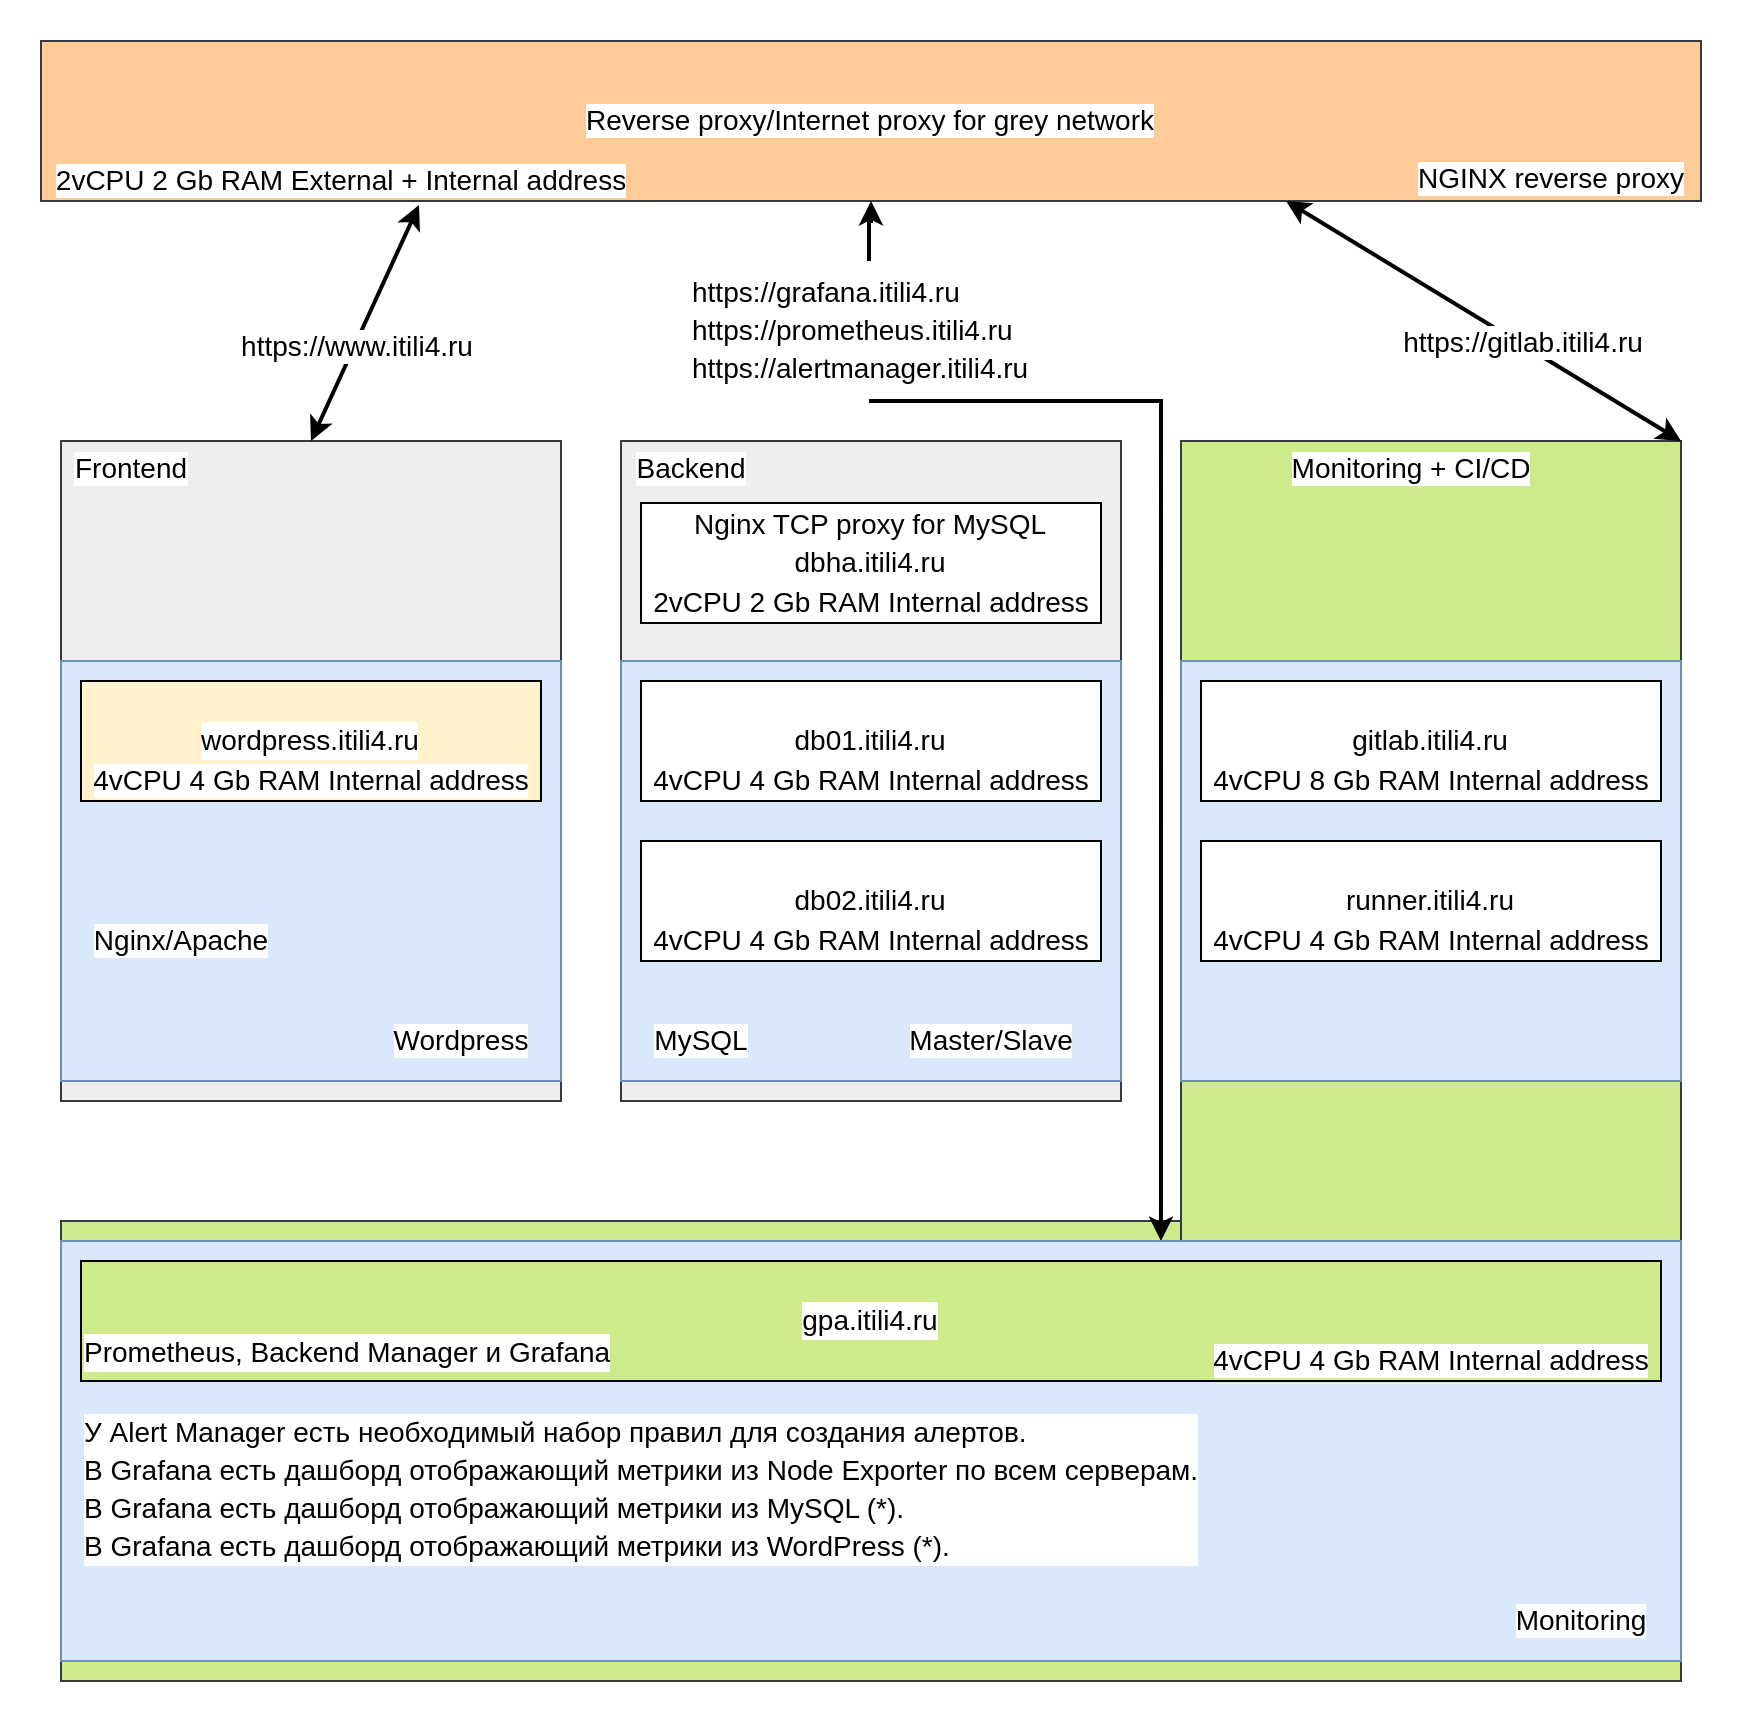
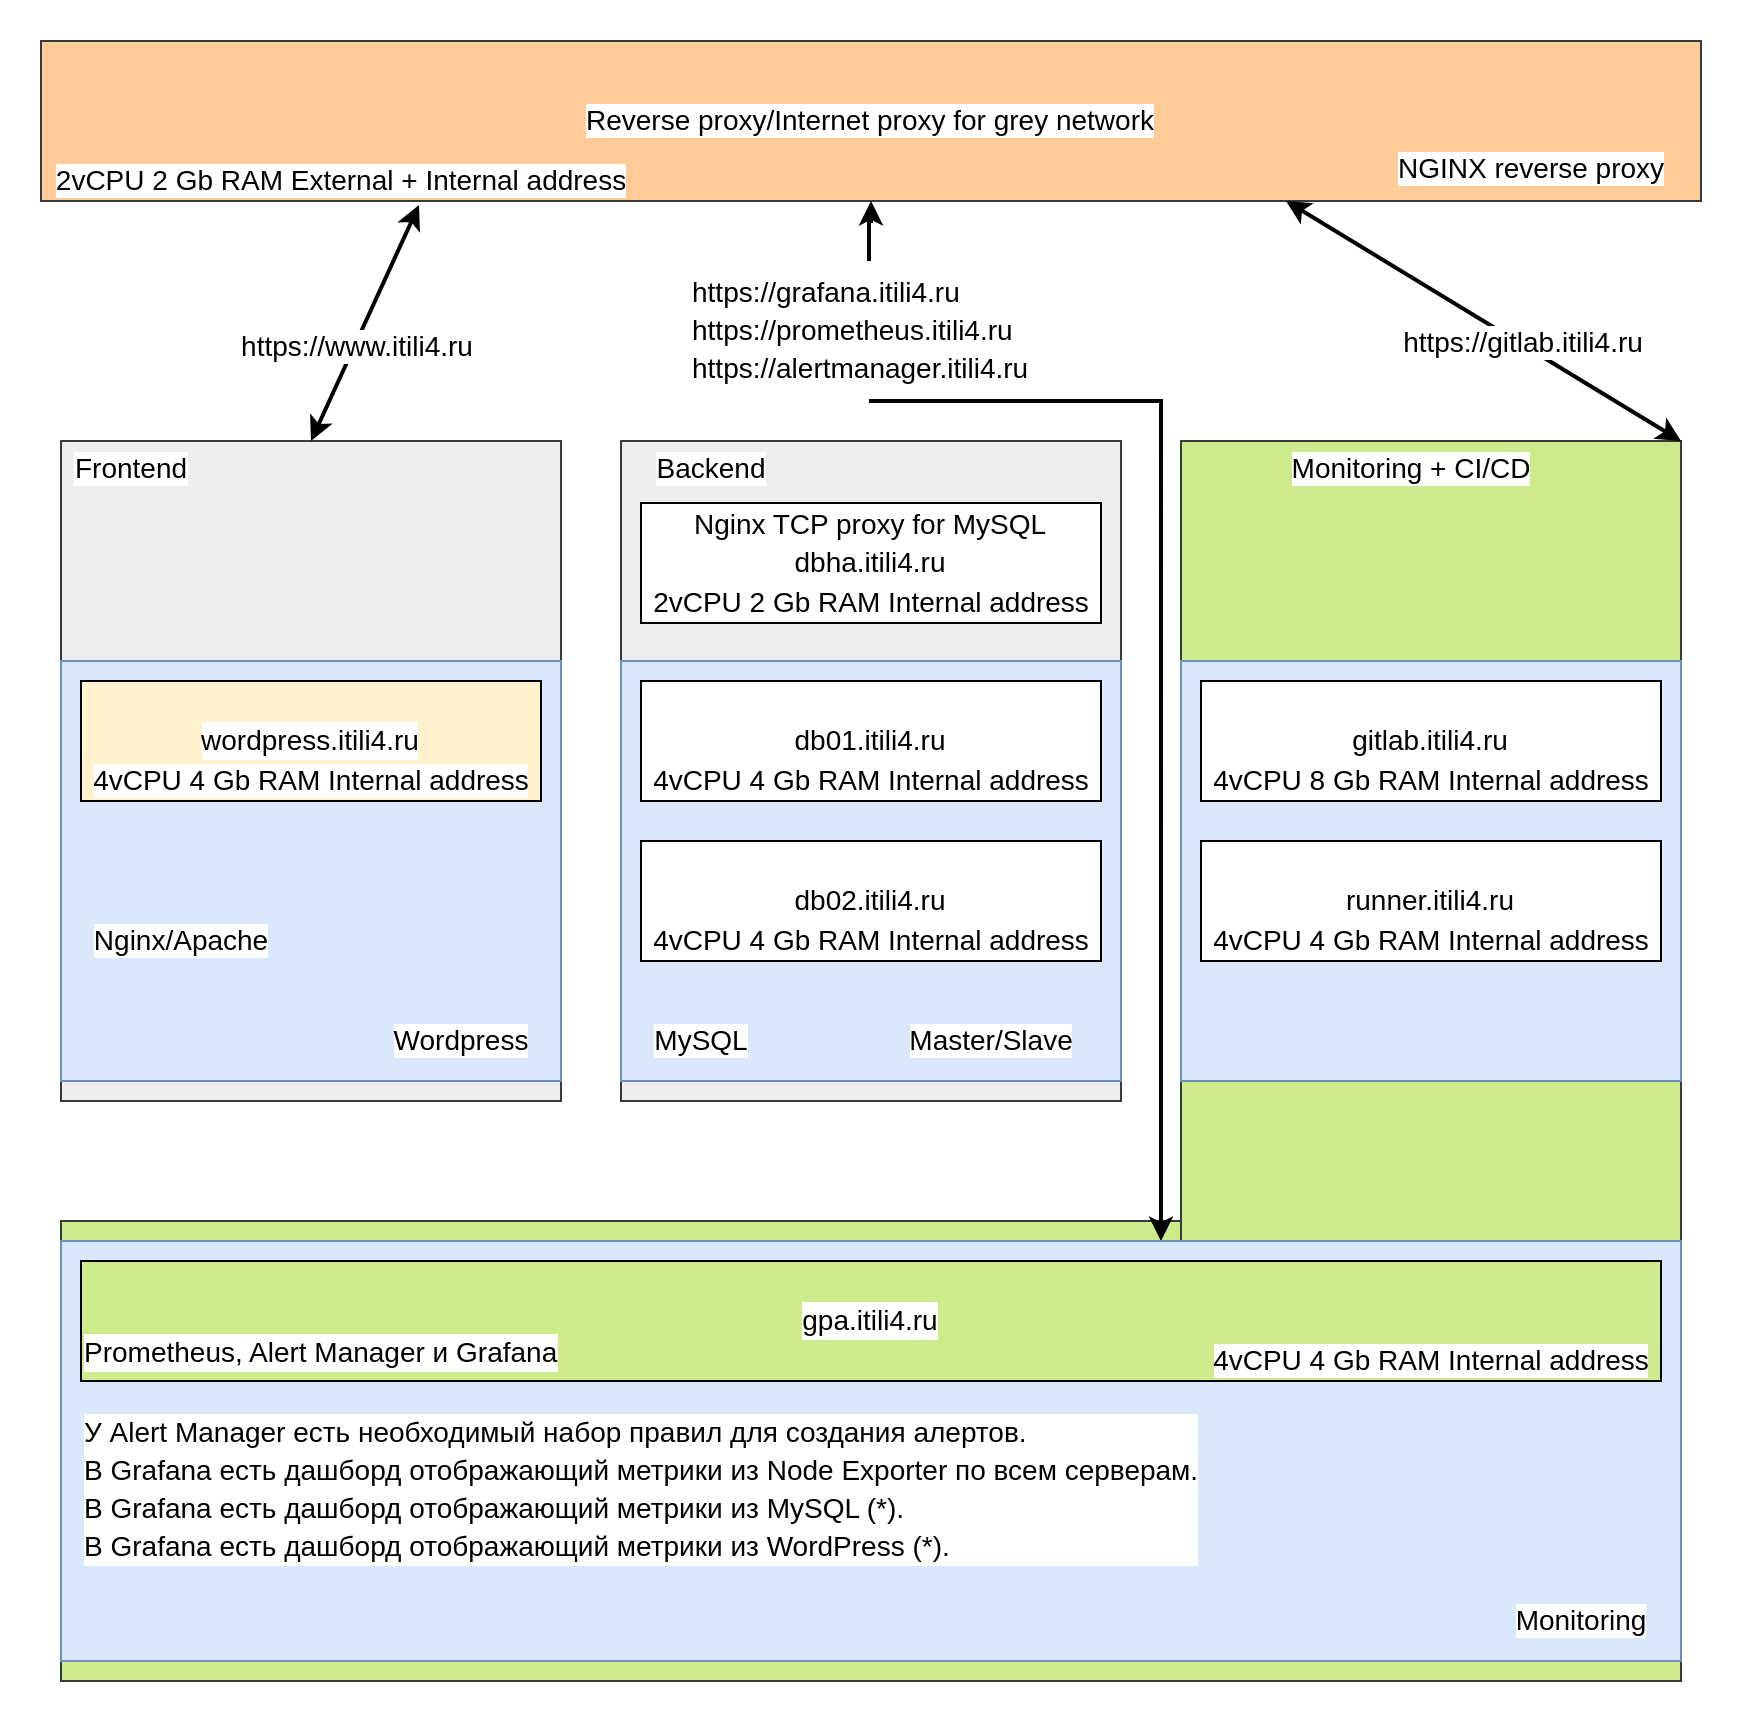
node "NGINX reverse proxy": moved (1551, 179) -> (1531, 169)
node "Backend": moved (691, 469) -> (711, 469)
node "Prometheus, Backend Manager и Grafana": label "Prometheus, Backend Manager и Grafana" -> "Prometheus, Alert Manager и Grafana"
